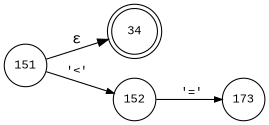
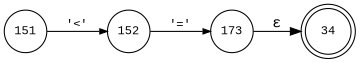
edge "151" -> "34": now "173" -> "34"
